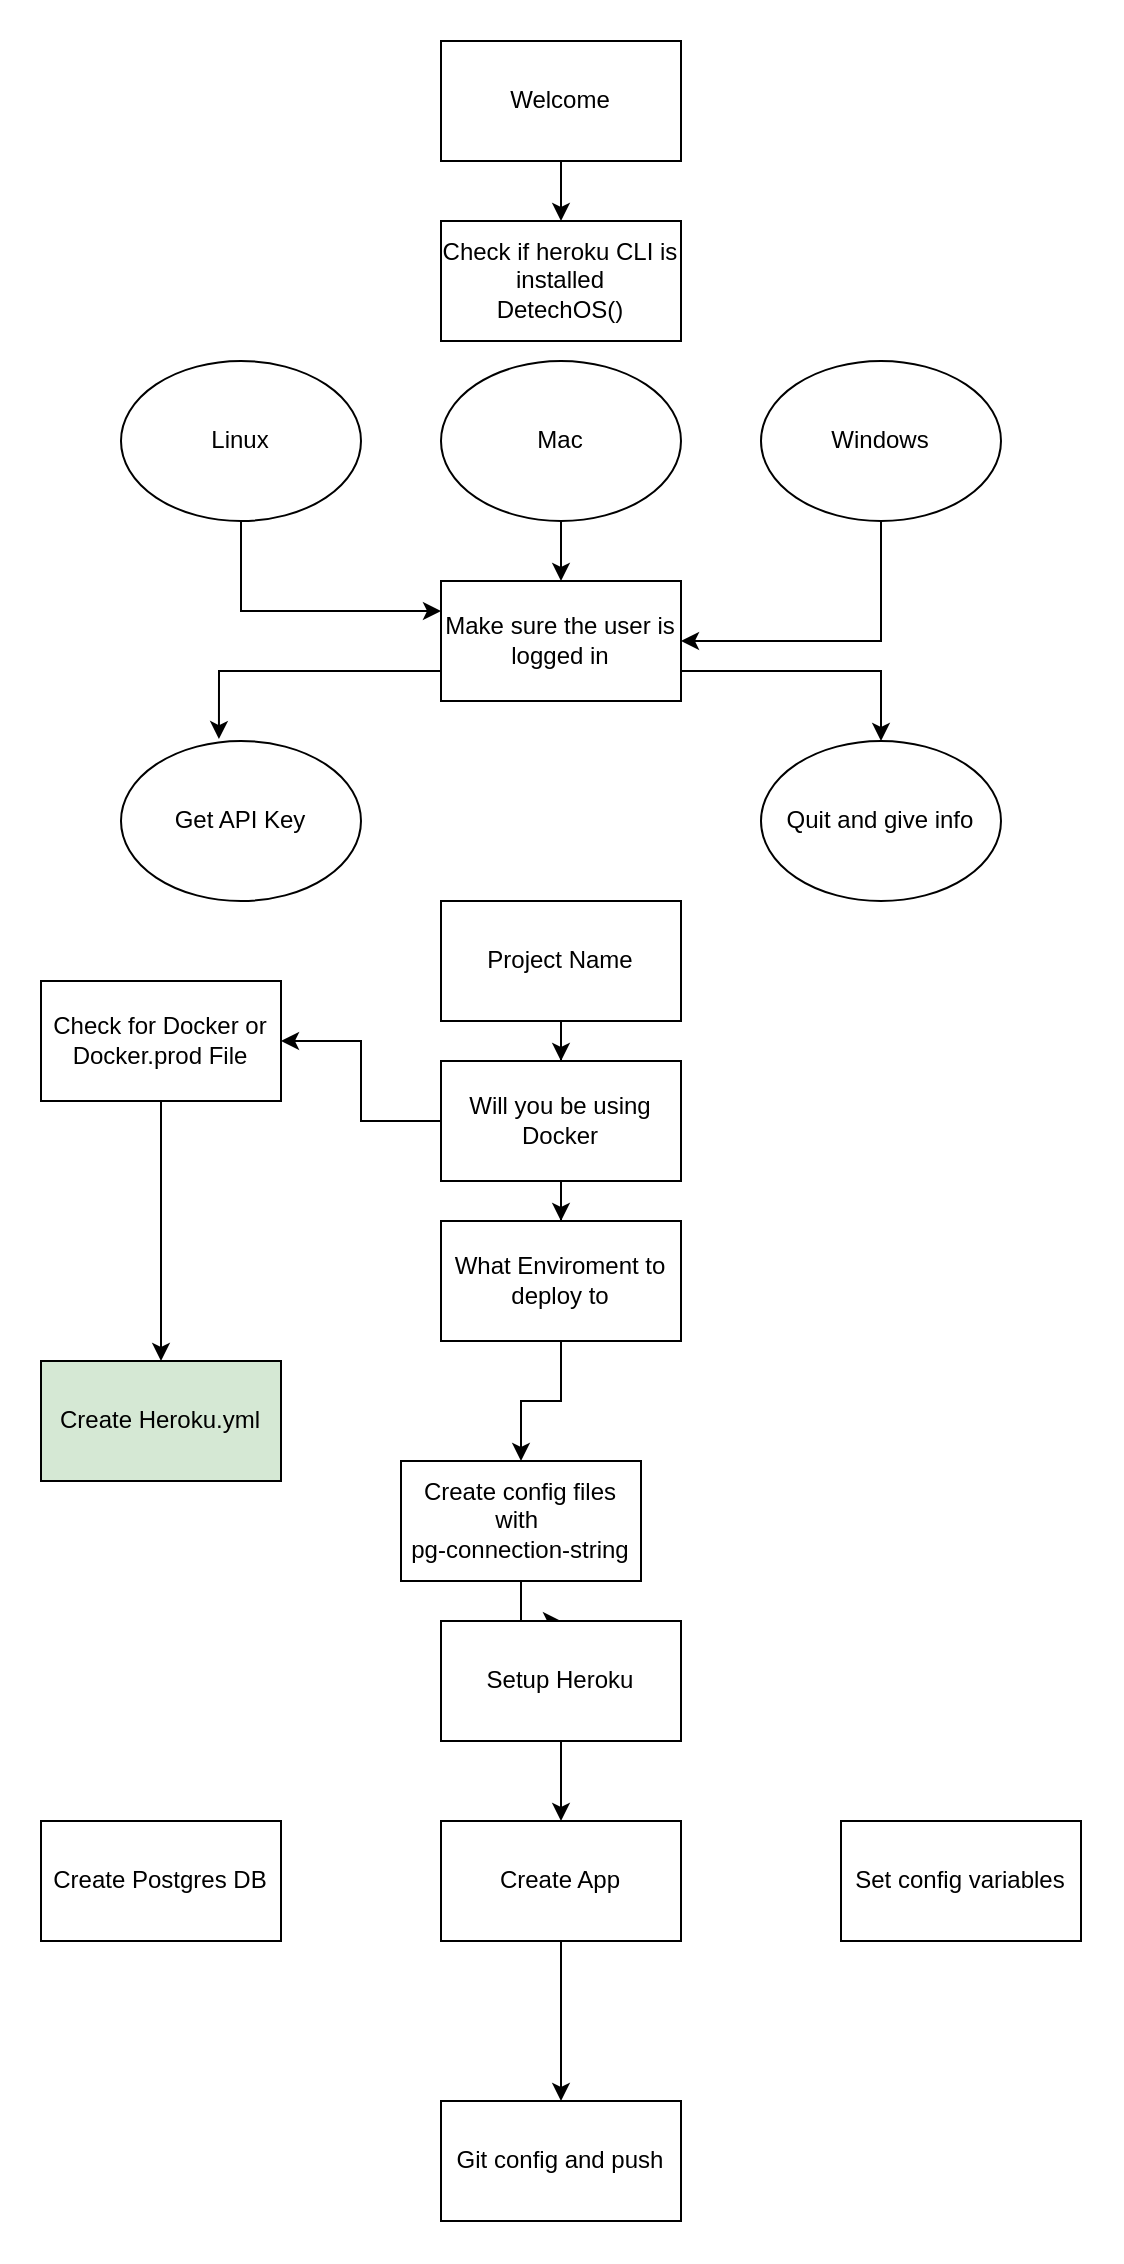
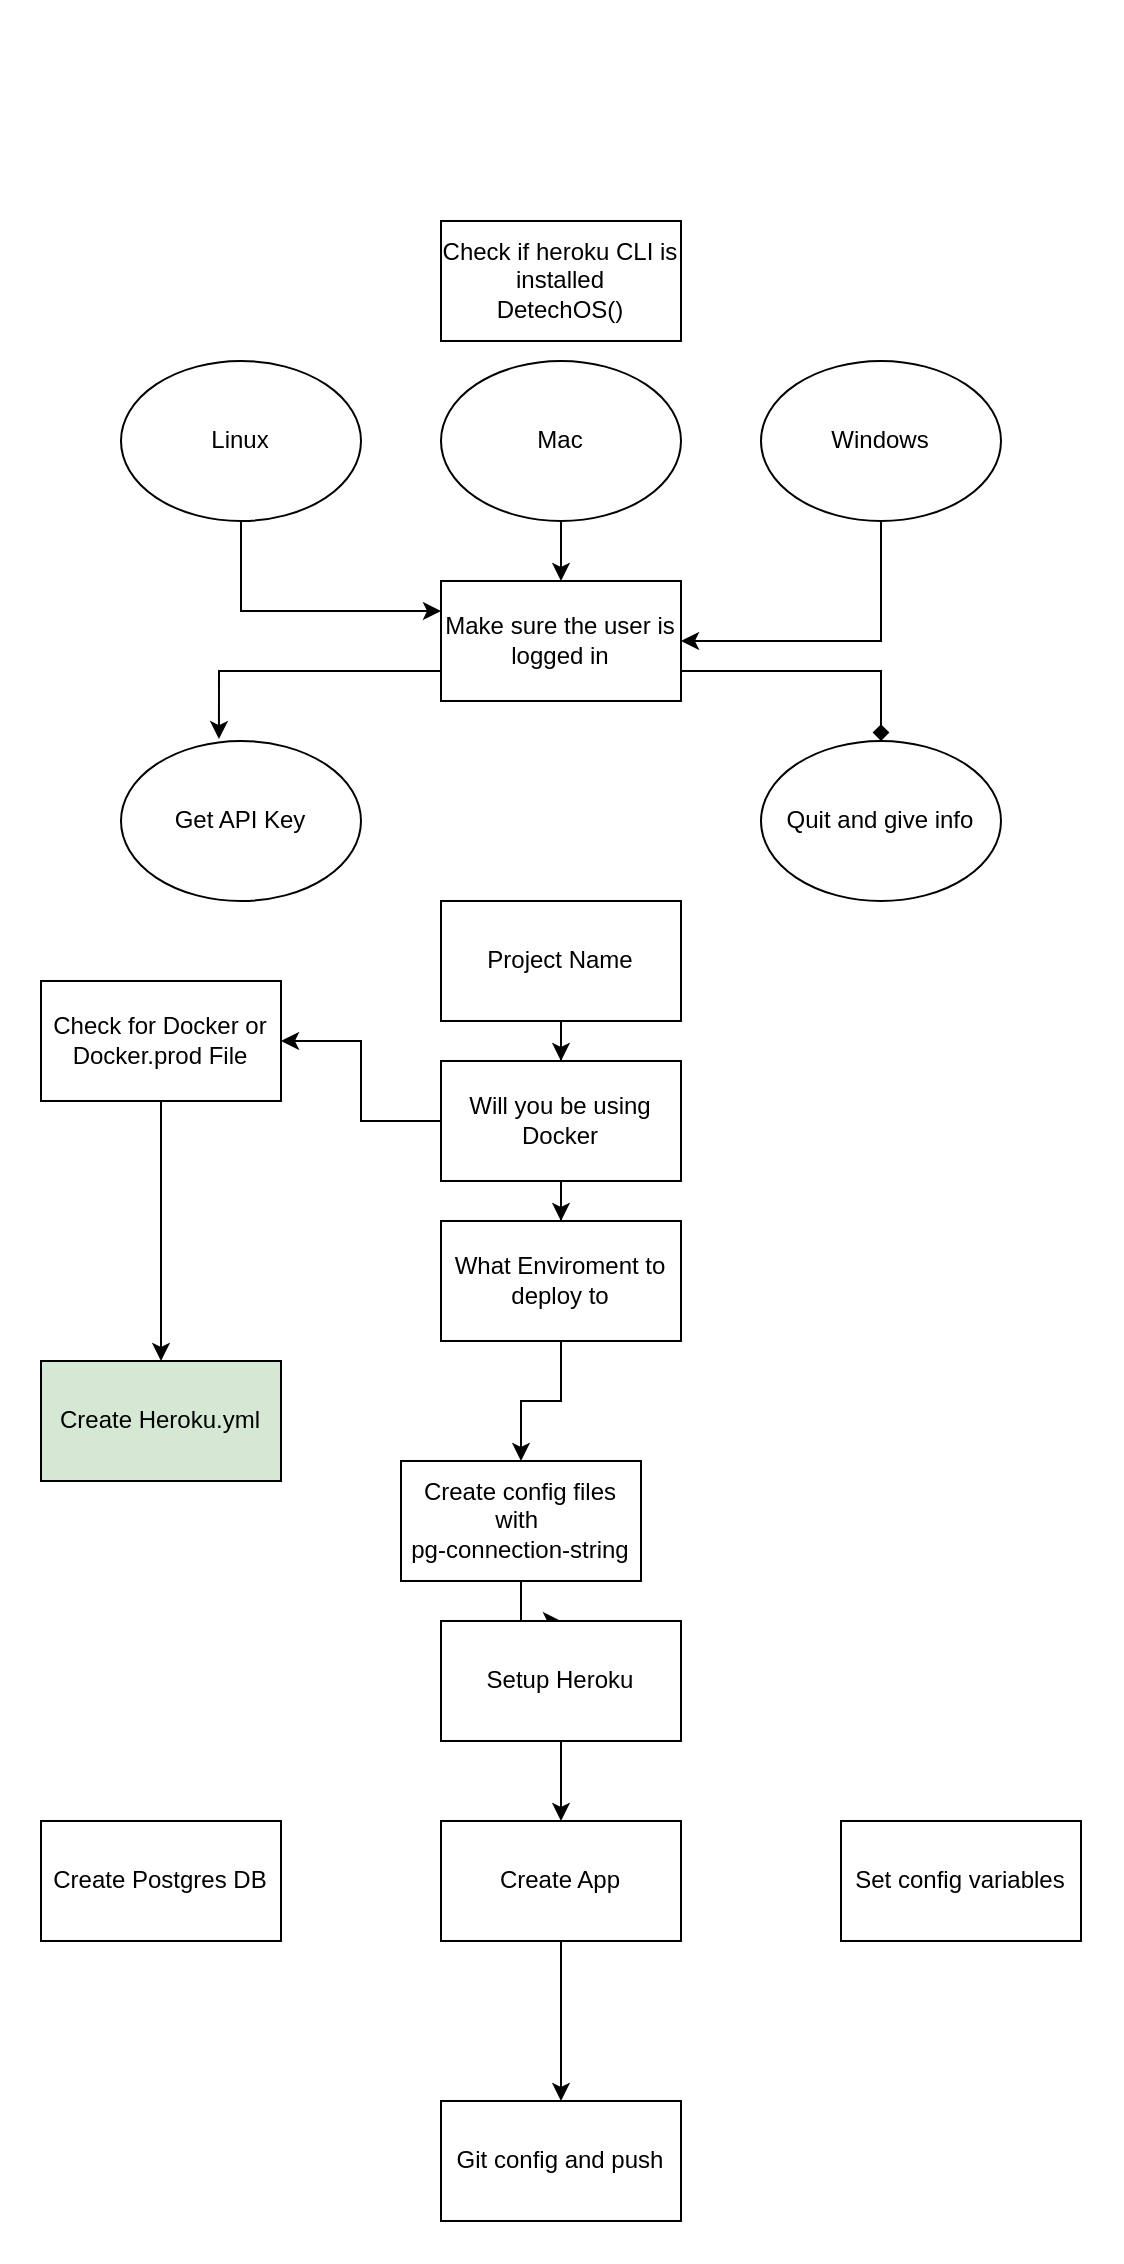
node "Welcome": removed
edge "Welcome" -> "Check if heroku CLI is installed DetechOS()": removed
edge "Make sure the user is logged in" -> "Quit and give info": arrowhead classic -> diamond
